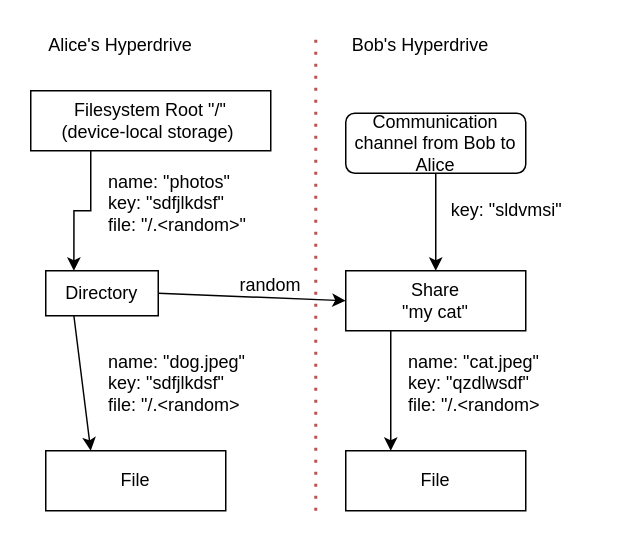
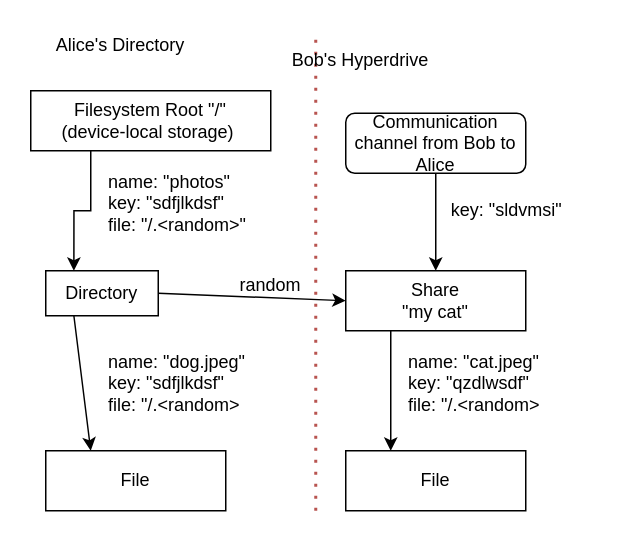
node "Alice's Hyperdrive": label "Alice's Hyperdrive" -> "Alice's Directory"
node "Bob's Hyperdrive": moved (421, 46) -> (361, 61)
